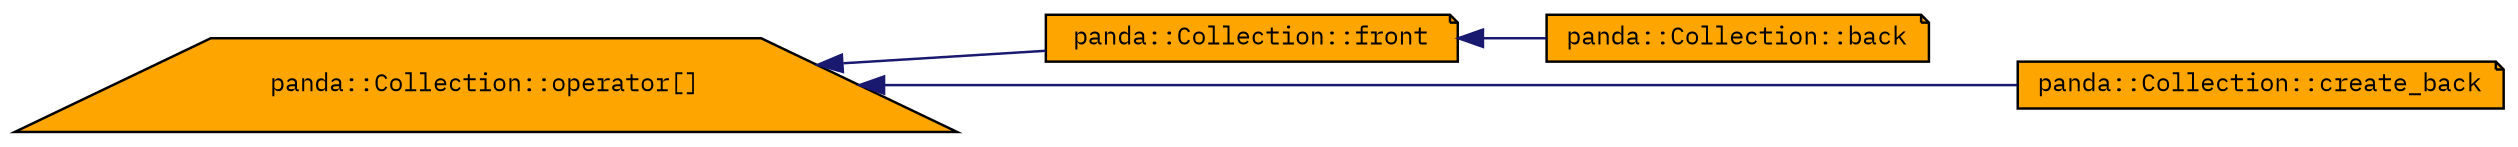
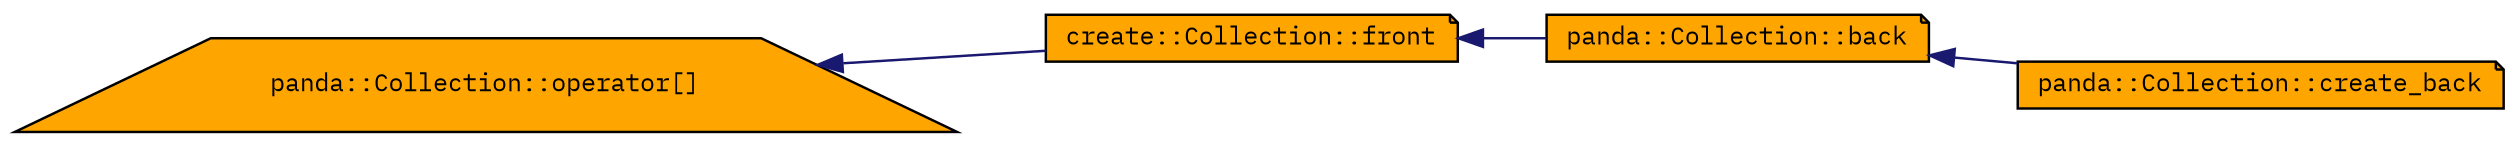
node "panda::Collection::front": label "panda::Collection::front" -> "create::Collection::front"
edge "panda::Collection::create_back" -> "panda::Collection::operator[]": now "panda::Collection::create_back" -> "panda::Collection::back"
